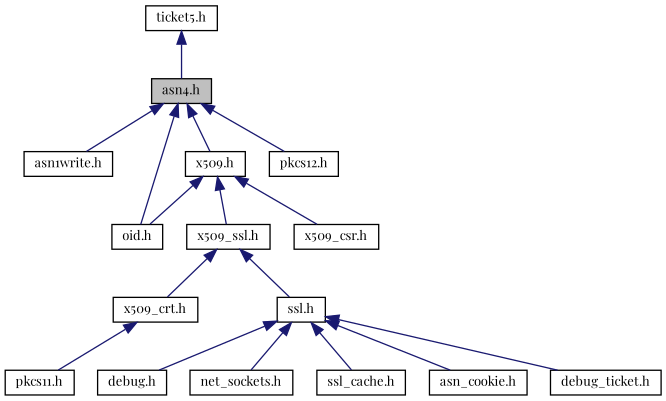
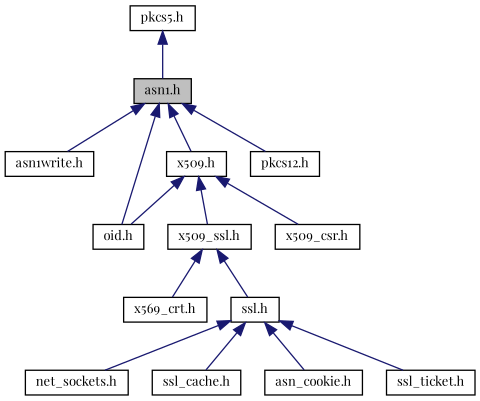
node "ticket5.h": label "ticket5.h" -> "pkcs5.h"
node "asn4.h": label "asn4.h" -> "asn1.h"
node "x509_crt.h": label "x509_crt.h" -> "x569_crt.h"
node "pkcs11.h": removed
node "debug.h": removed
node "debug_ticket.h": label "debug_ticket.h" -> "ssl_ticket.h"
